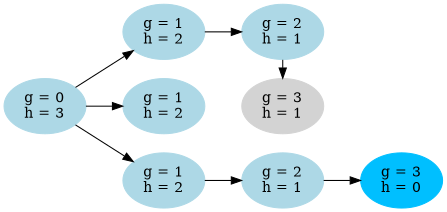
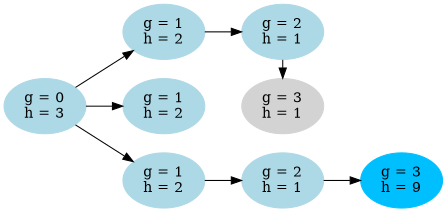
node "g = 3 h = 0": label "g = 3 h = 0" -> "g = 3 h = 9"
